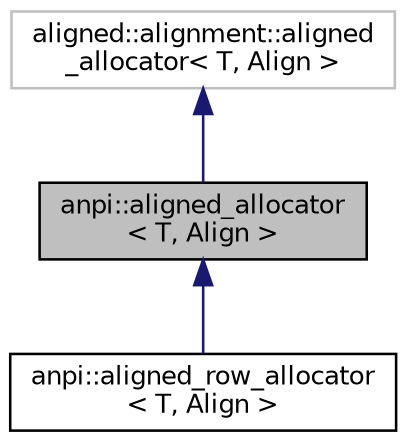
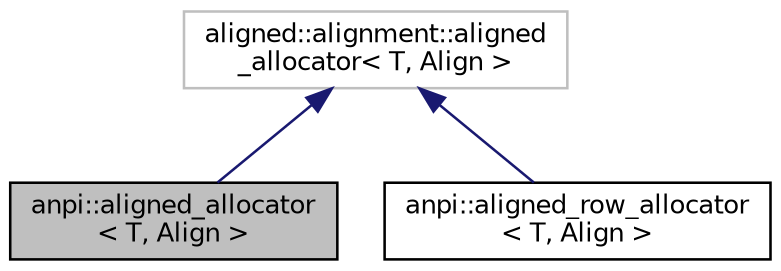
edge "anpi::aligned_row_allocator < T, Align >" -> "anpi::aligned_allocator < T, Align >": now "anpi::aligned_row_allocator < T, Align >" -> "aligned::alignment::aligned _allocator< T, Align >"
